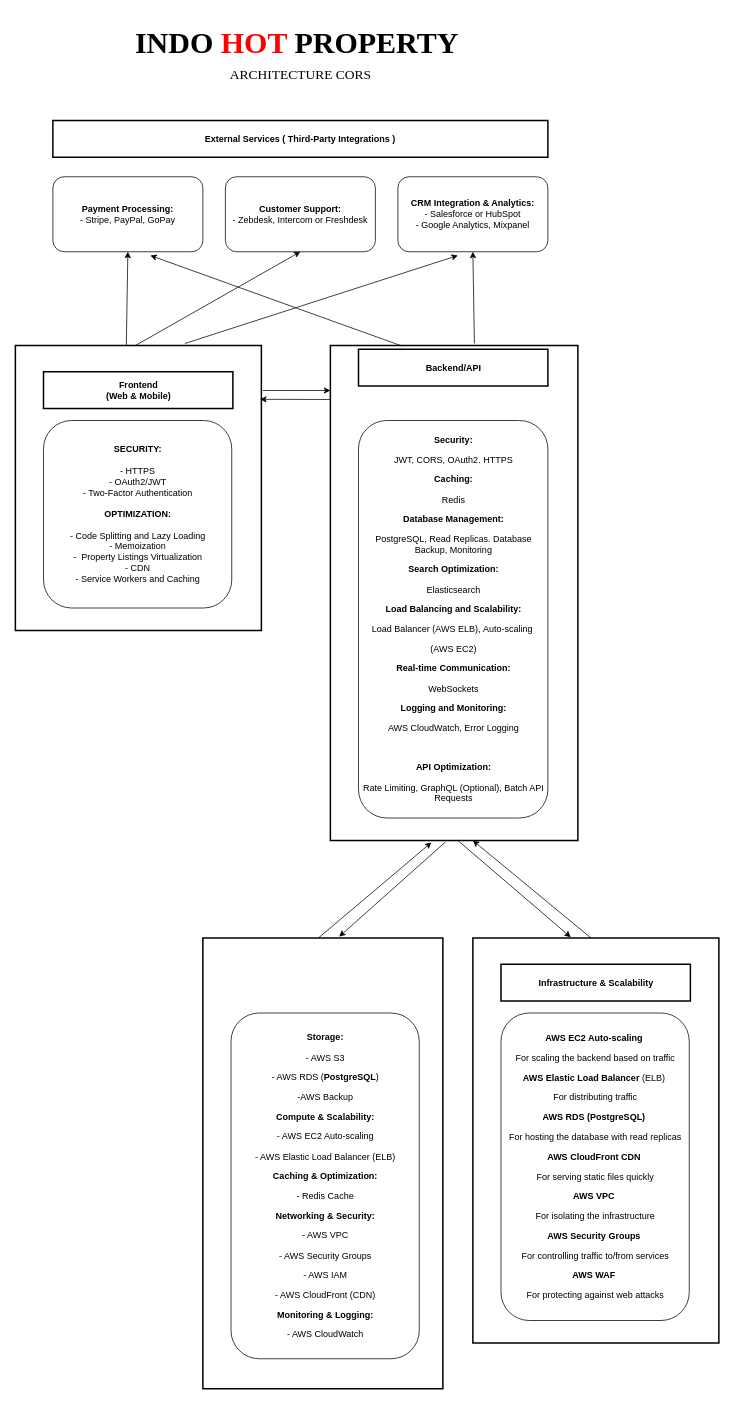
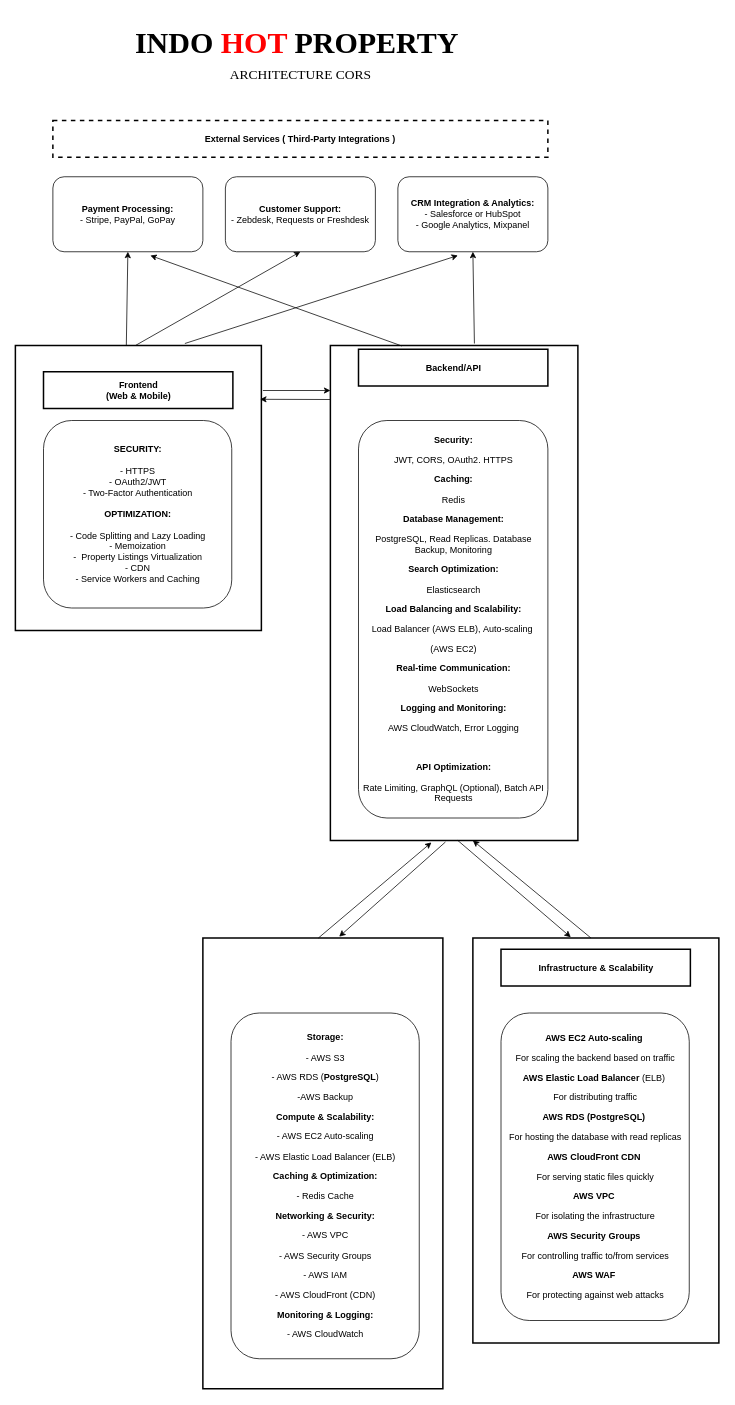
node "External Services ( Third-Party Integrations )": style solid -> dashed
node "Customer Support: - Zebdesk, Intercom or Freshdesk": label "Customer Support: - Zebdesk, Intercom or Freshdesk" -> "Customer Support: - Zebdesk, Requests or Freshdesk"
node "Infrastructure & Scalability": moved (596, 983) -> (596, 968)
